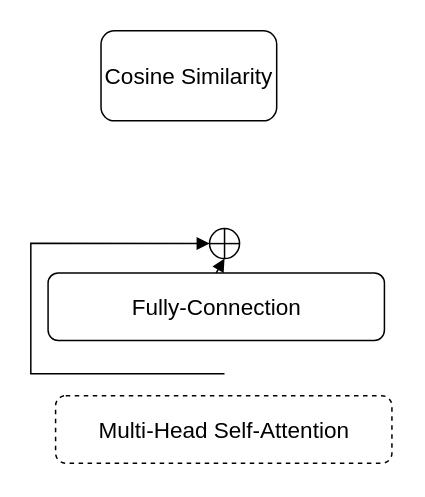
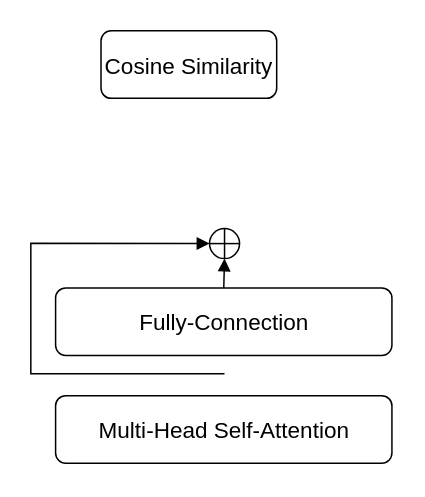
node "Cosine Similarity": size 176x90 -> 176x68
node "Fully-Connection": moved (216, 306) -> (224, 321)
node "Multi-Head Self-Attention": style dashed -> solid
